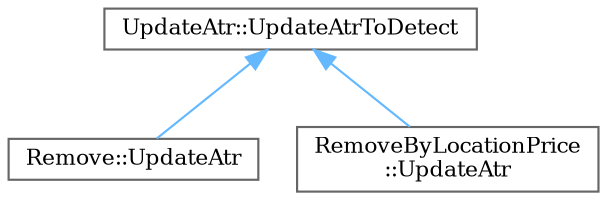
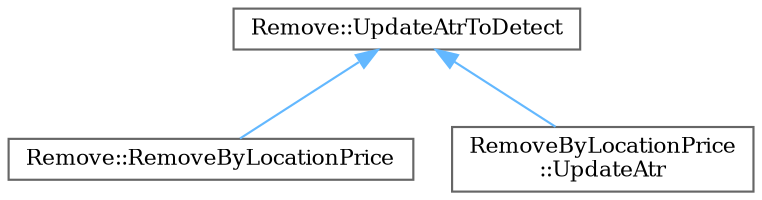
node "UpdateAtr::UpdateAtrToDetect": label "UpdateAtr::UpdateAtrToDetect" -> "Remove::UpdateAtrToDetect"
node "Remove::UpdateAtr": label "Remove::UpdateAtr" -> "Remove::RemoveByLocationPrice"
